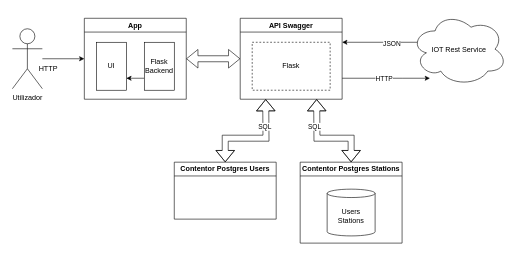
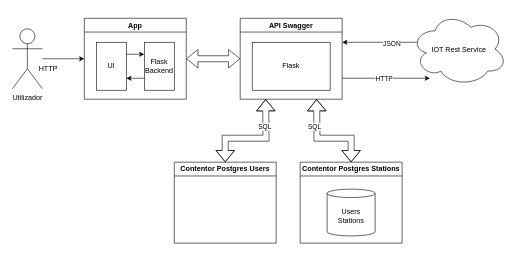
edge "UI" -> "Flask Backend": added
node "Flask": style dashed -> solid
node "Contentor Postgres Users": size 102x57 -> 102x81
